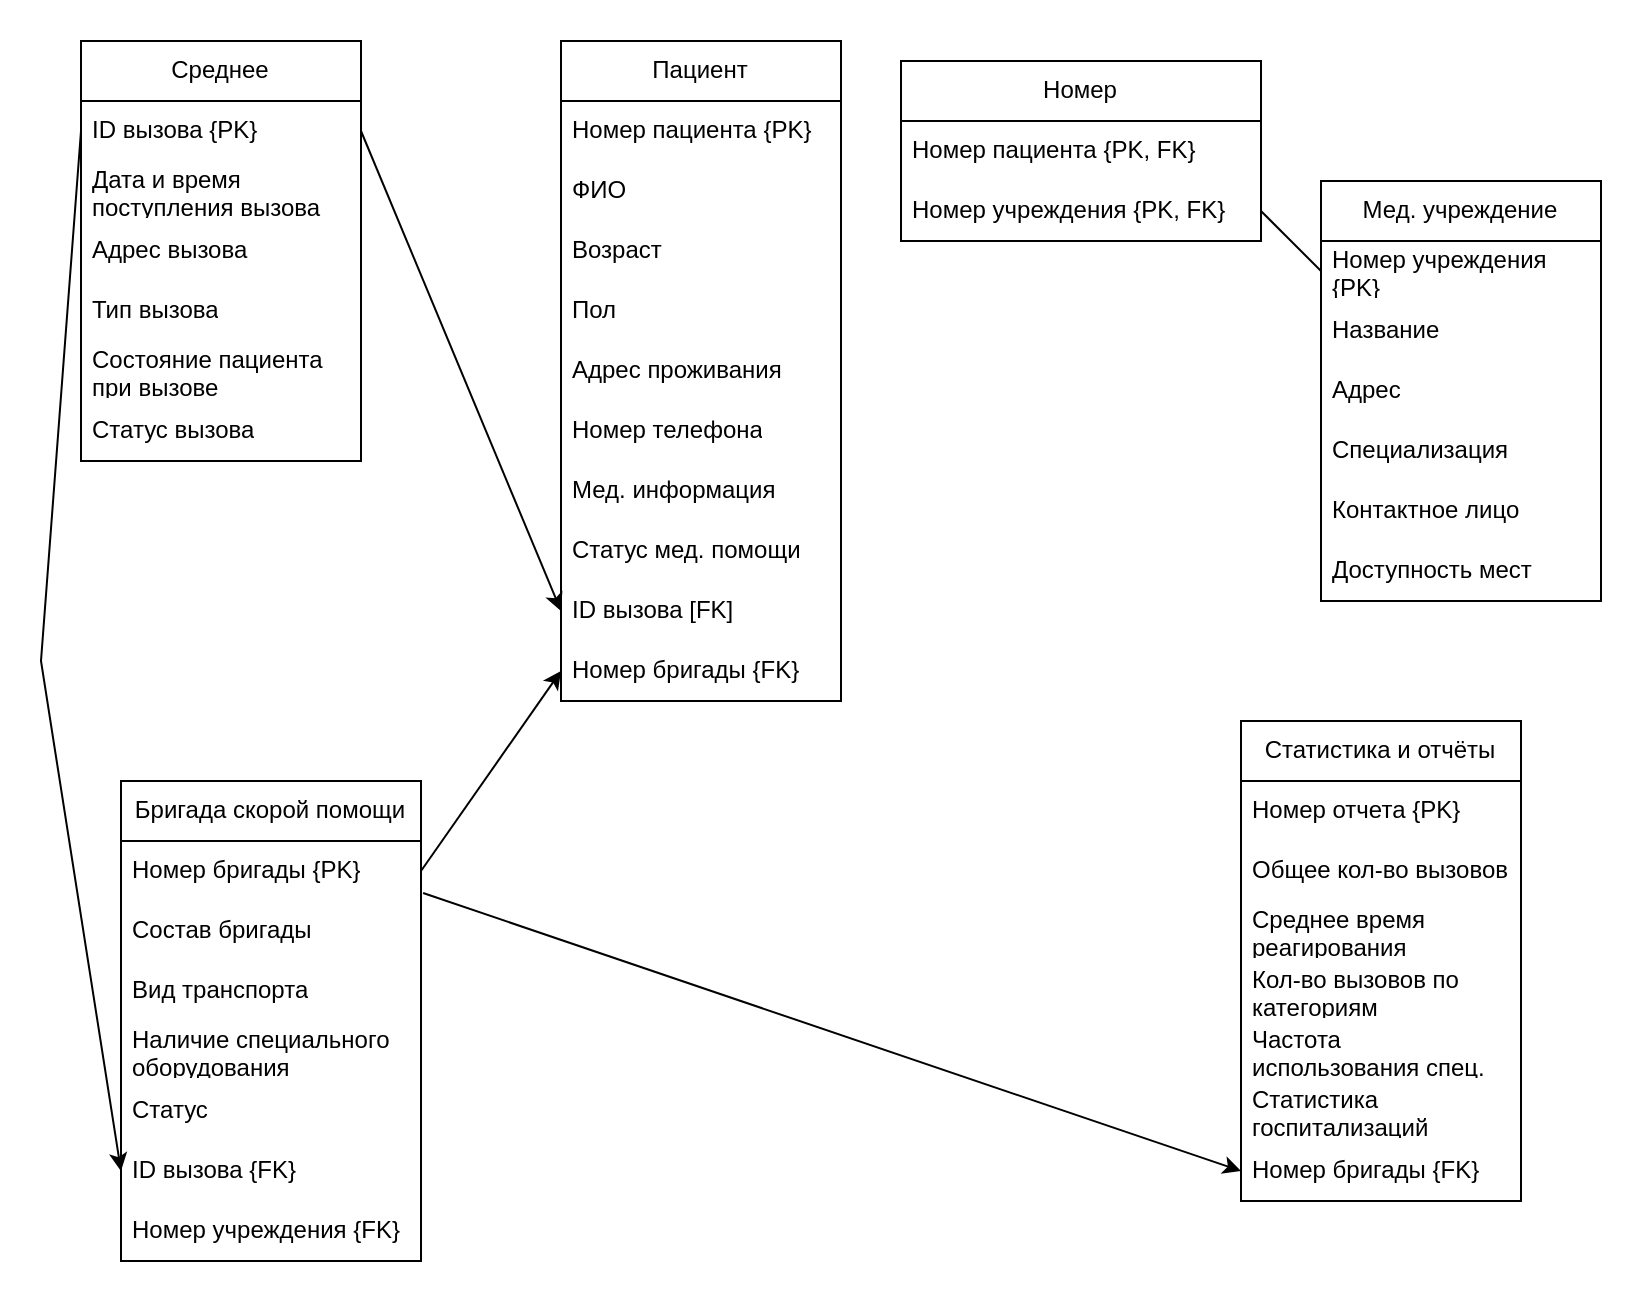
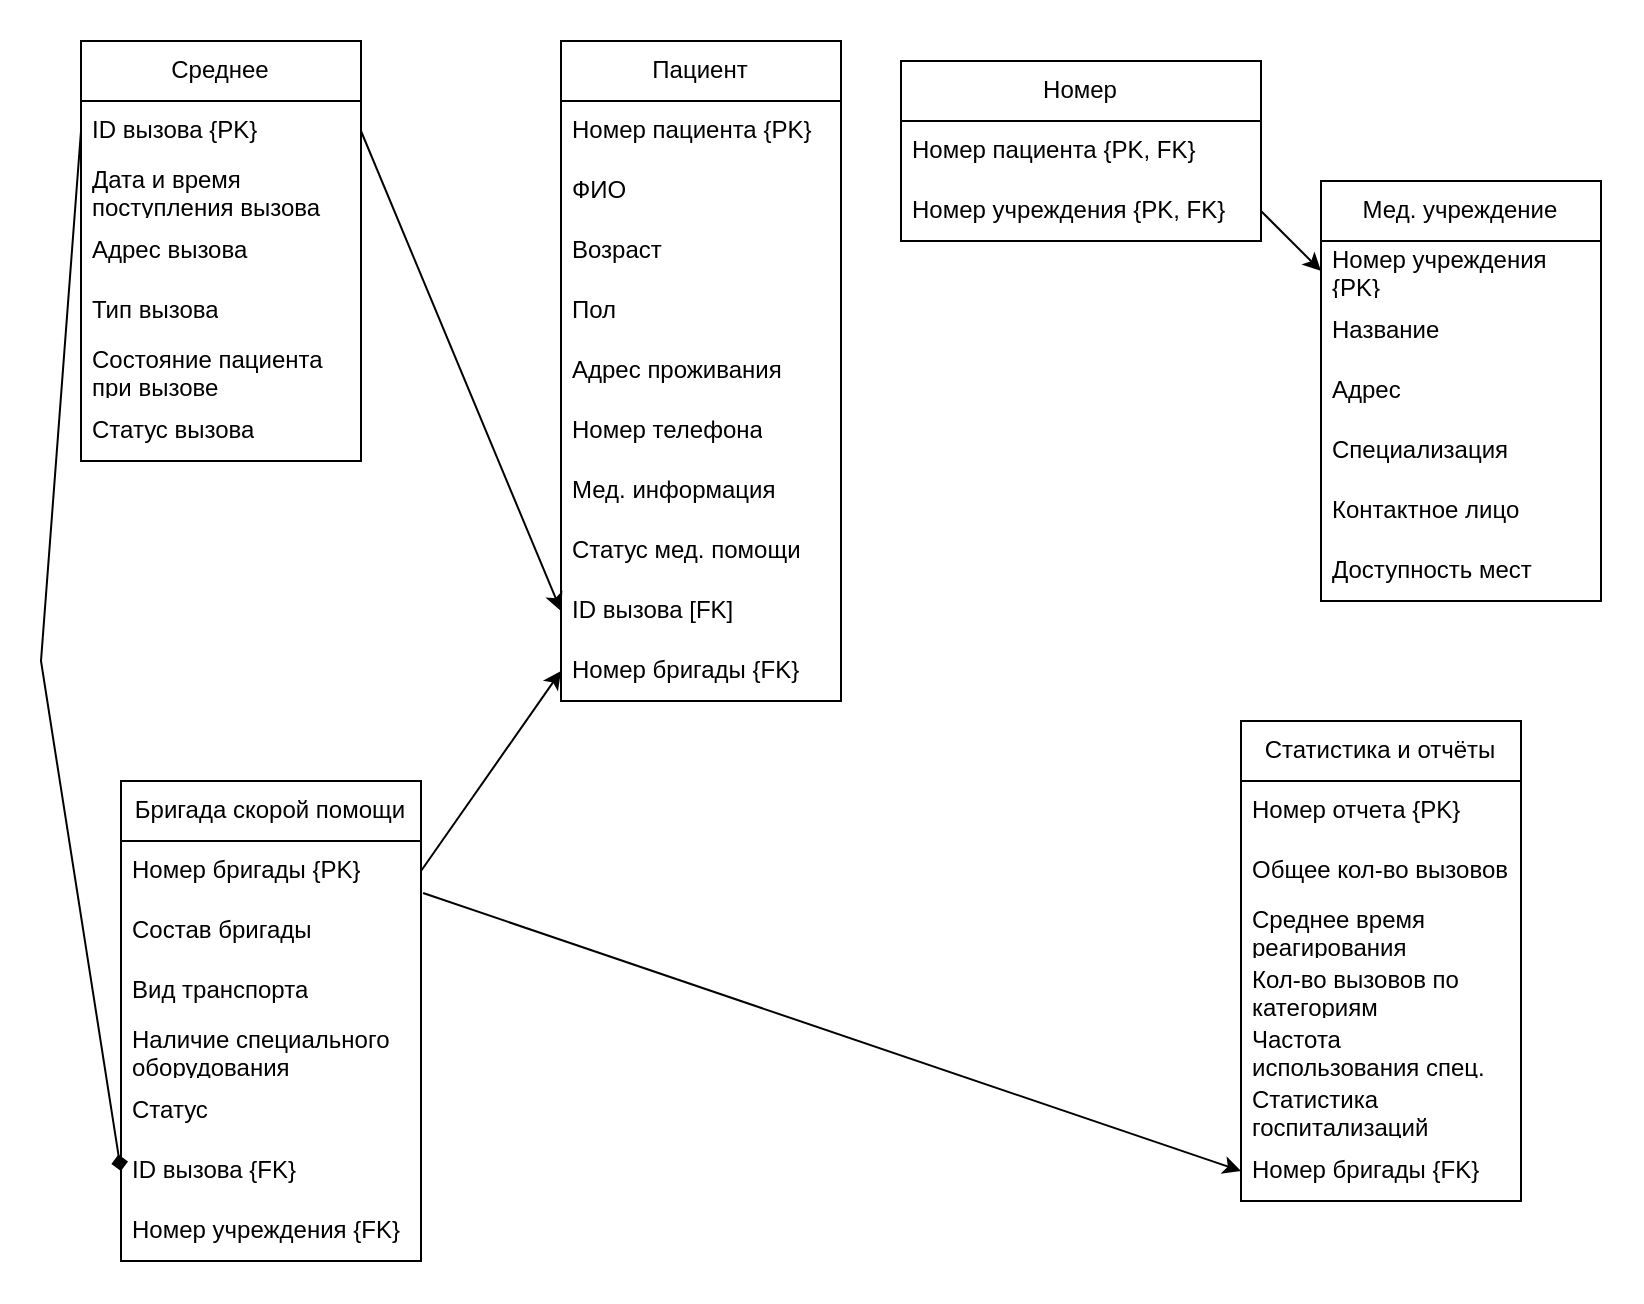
edge "Номер учреждения {PK, FK}" -- "Номер учреждения {PK}": arrowhead none -> classic
edge "ID вызова {PK}" -> "ID вызова {FK}": arrowhead classic -> diamond
